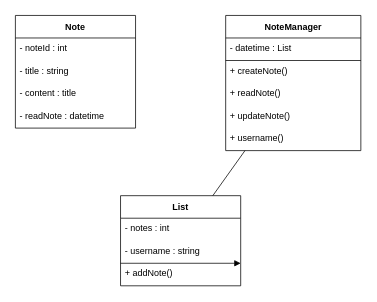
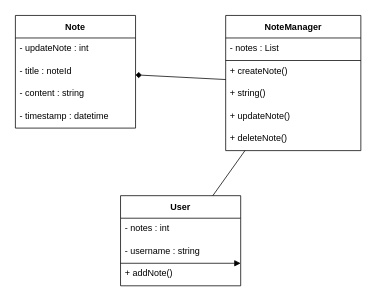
node "- noteId : int": label "- noteId : int" -> "- updateNote : int"
node "- datetime : List": label "- datetime : List" -> "- notes : List"
node "- title : string": label "- title : string" -> "- title : noteId"
edge "NoteManager" -> "Note": added
node "- content : title": label "- content : title" -> "- content : string"
node "+ readNote()": label "+ readNote()" -> "+ string()"
node "- readNote : datetime": label "- readNote : datetime" -> "- timestamp : datetime"
node "+ username()": label "+ username()" -> "+ deleteNote()"
node "List": label "List" -> "User"
